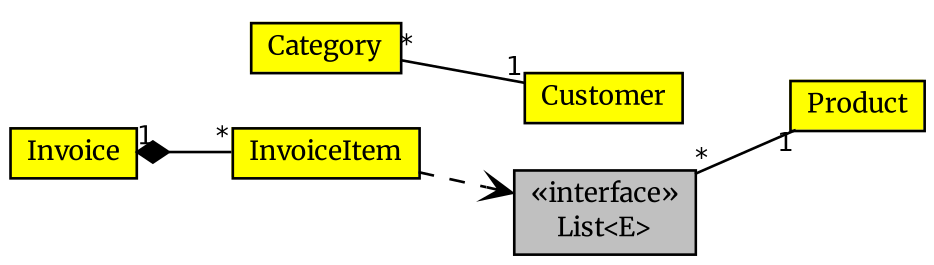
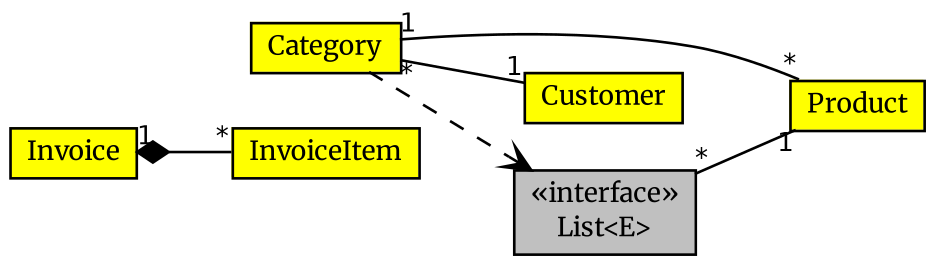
edge "Category" -- "Product": added
edge "InvoiceItem" -> "List<E>": now "Category" -> "List<E>"
